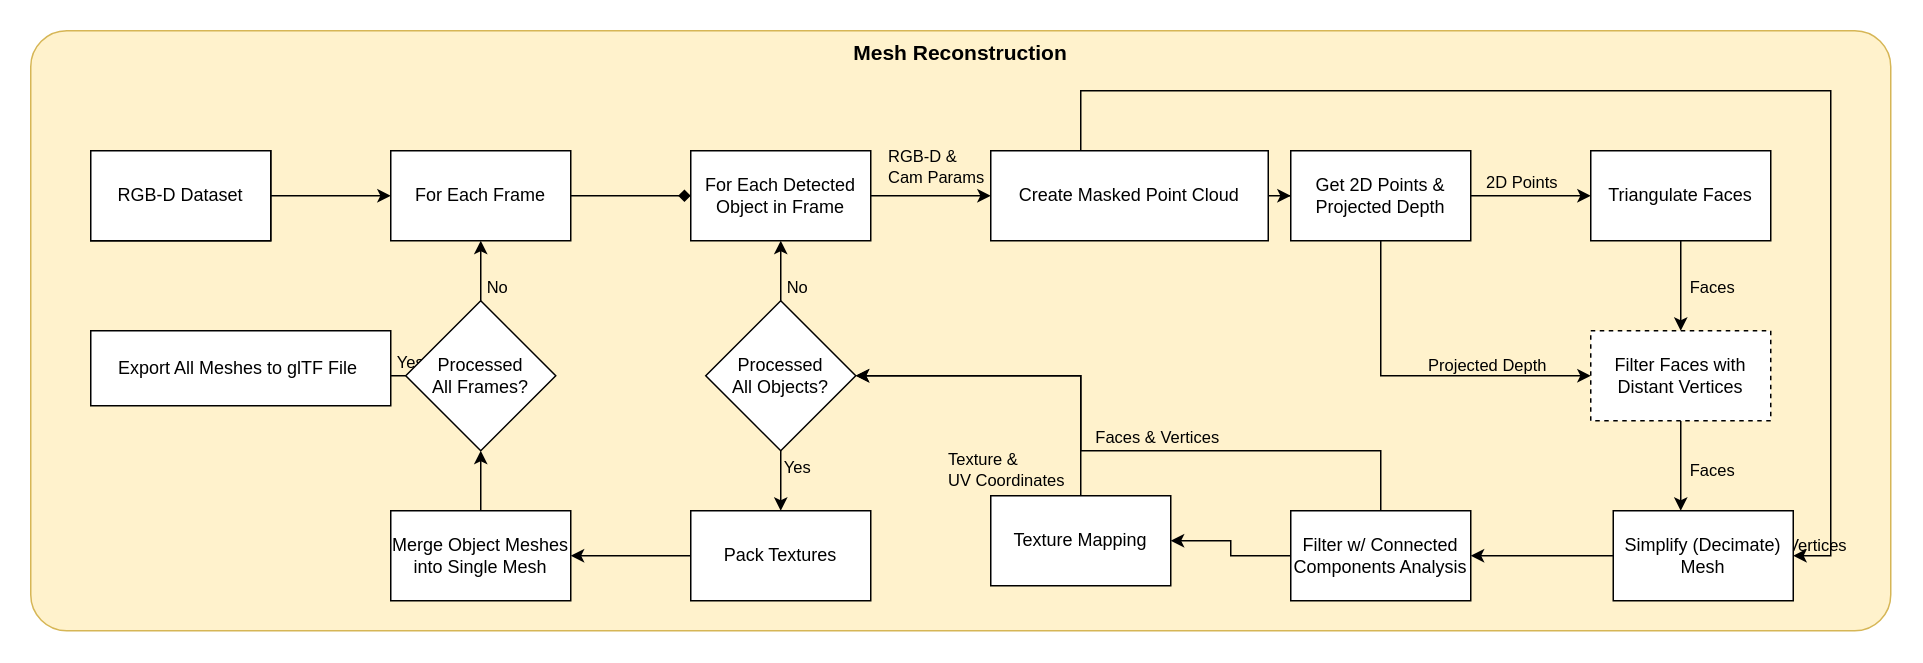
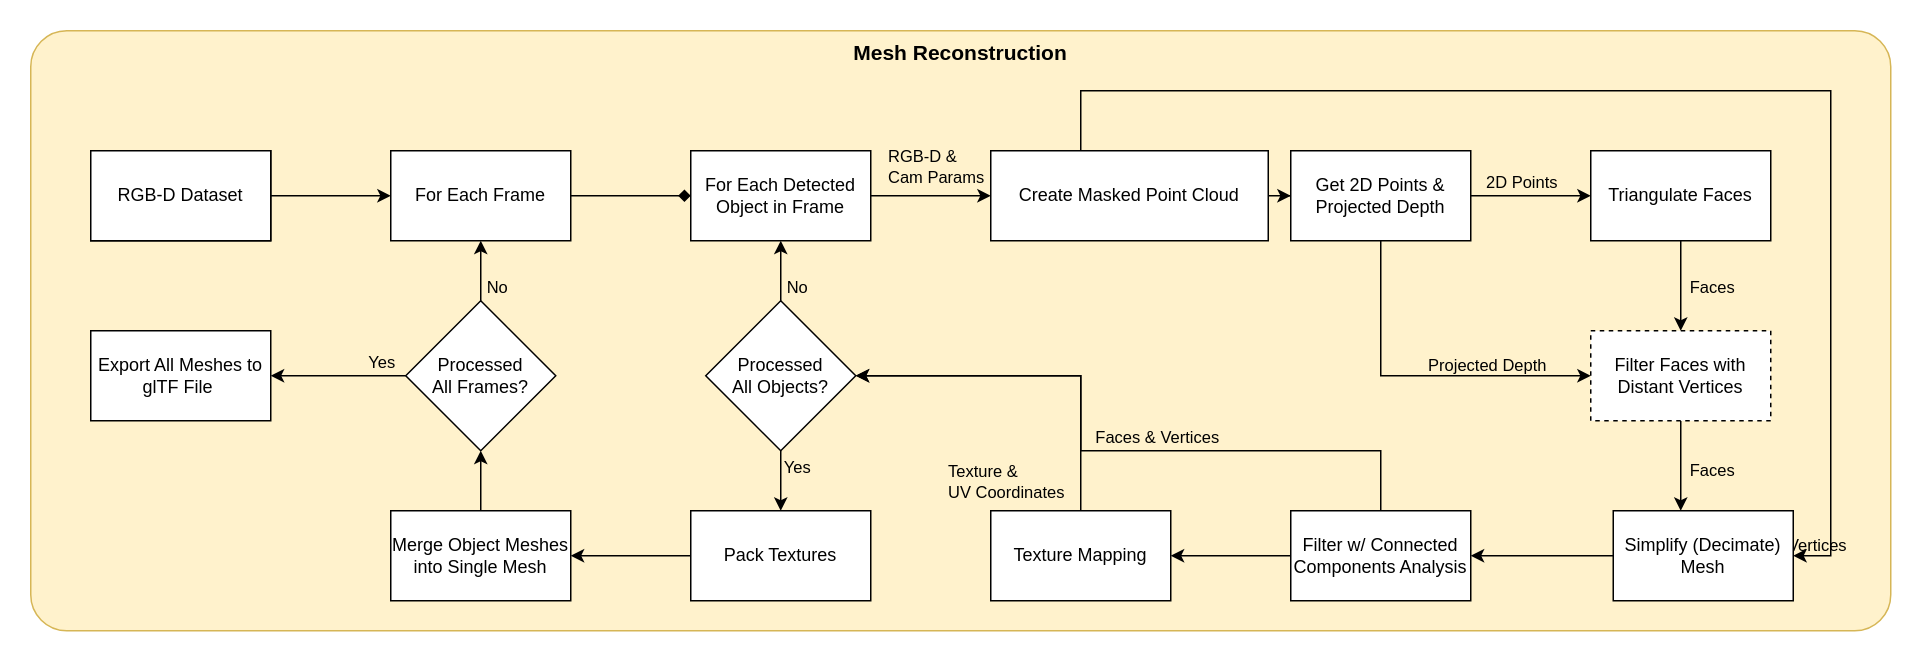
node "Export All Meshes to glTF File": size 300x75 -> 180x90
node "Texture Mapping": moved (1081, 541) -> (1081, 556)
